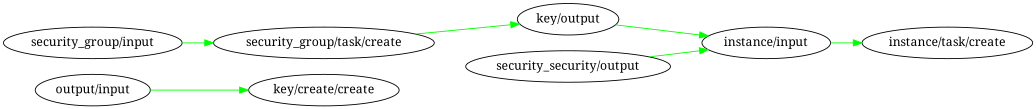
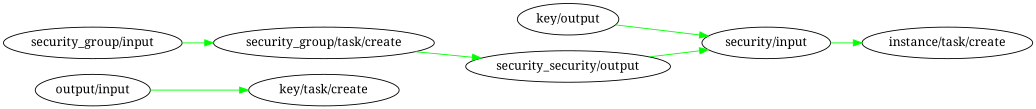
edge "security_group/task/create" -> "key/output": now "security_group/task/create" -> "security_security/output"
node "instance/input": label "instance/input" -> "security/input"
node "key/create/create": label "key/create/create" -> "key/task/create"
